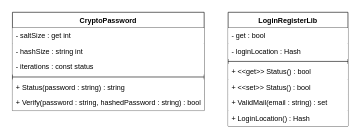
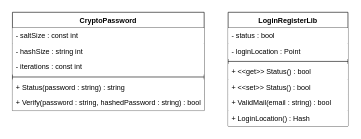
node "- saltSize : get int": label "- saltSize : get int" -> "- saltSize : const int"
node "- get : bool": label "- get : bool" -> "- status : bool"
node "- loginLocation : Hash": label "- loginLocation : Hash" -> "- loginLocation : Point"
node "- iterations : const status": label "- iterations : const status" -> "- iterations : const int"
node "+ ValidMail(email : string) : set": label "+ ValidMail(email : string) : set" -> "+ ValidMail(email : string) : bool"
